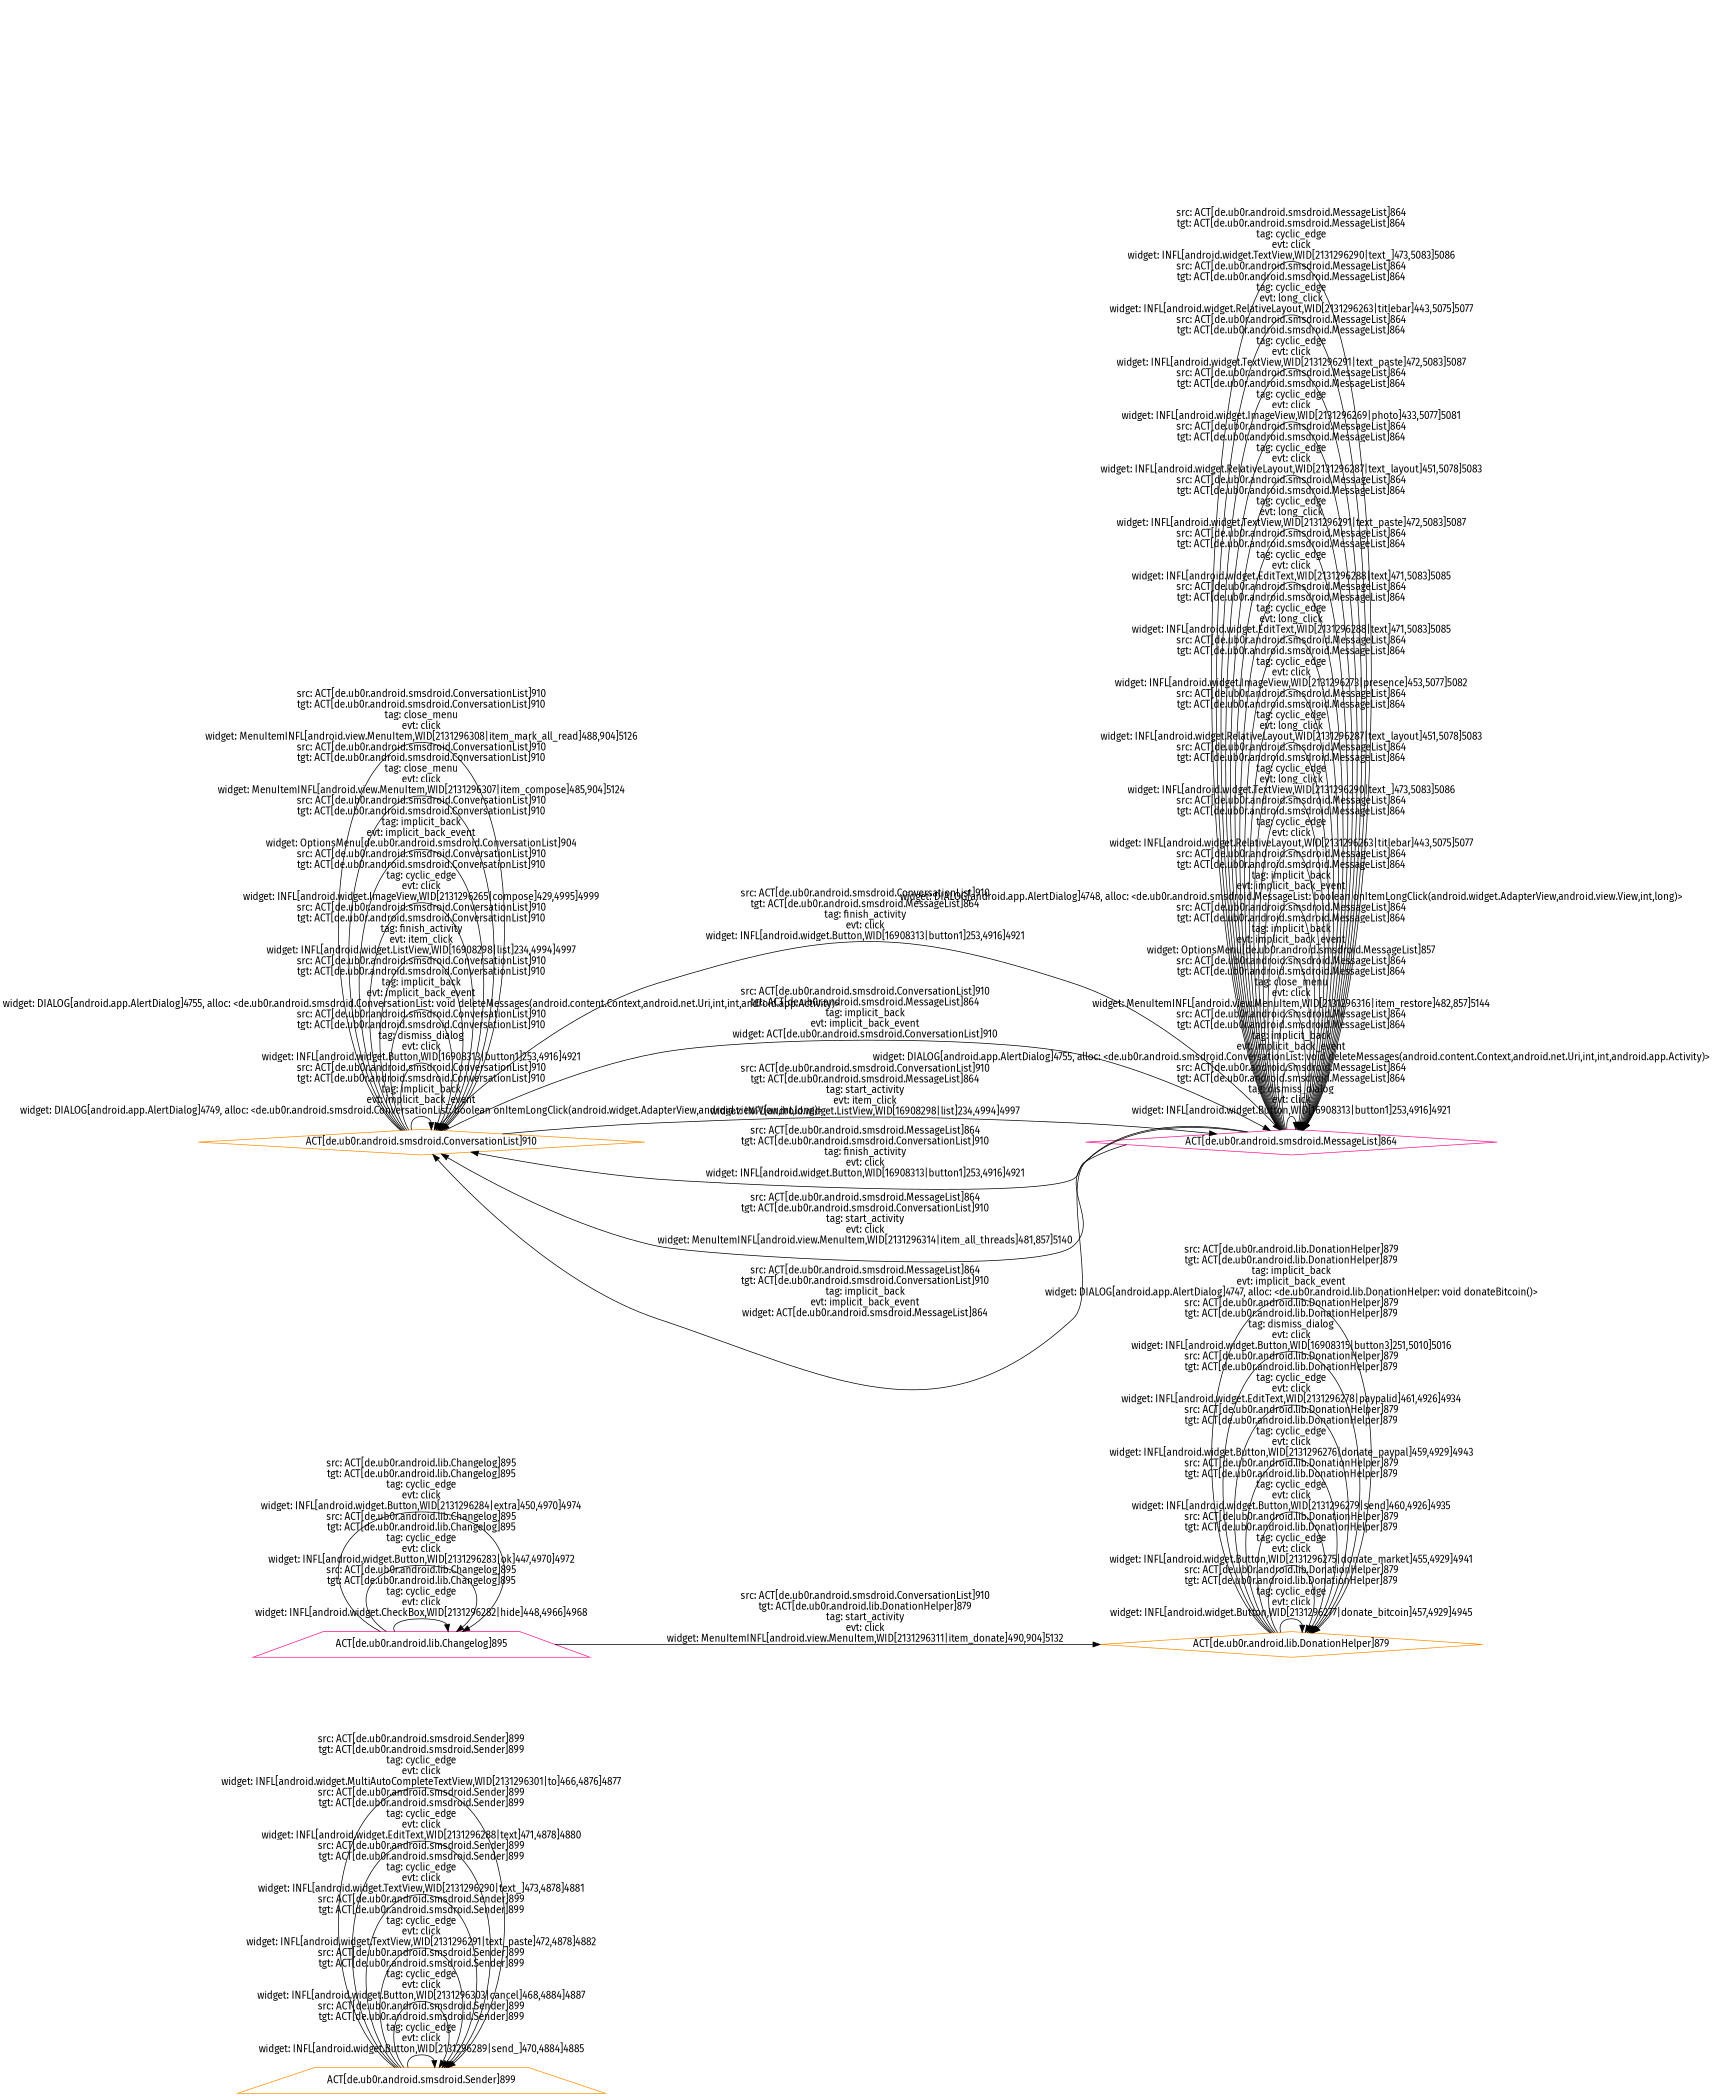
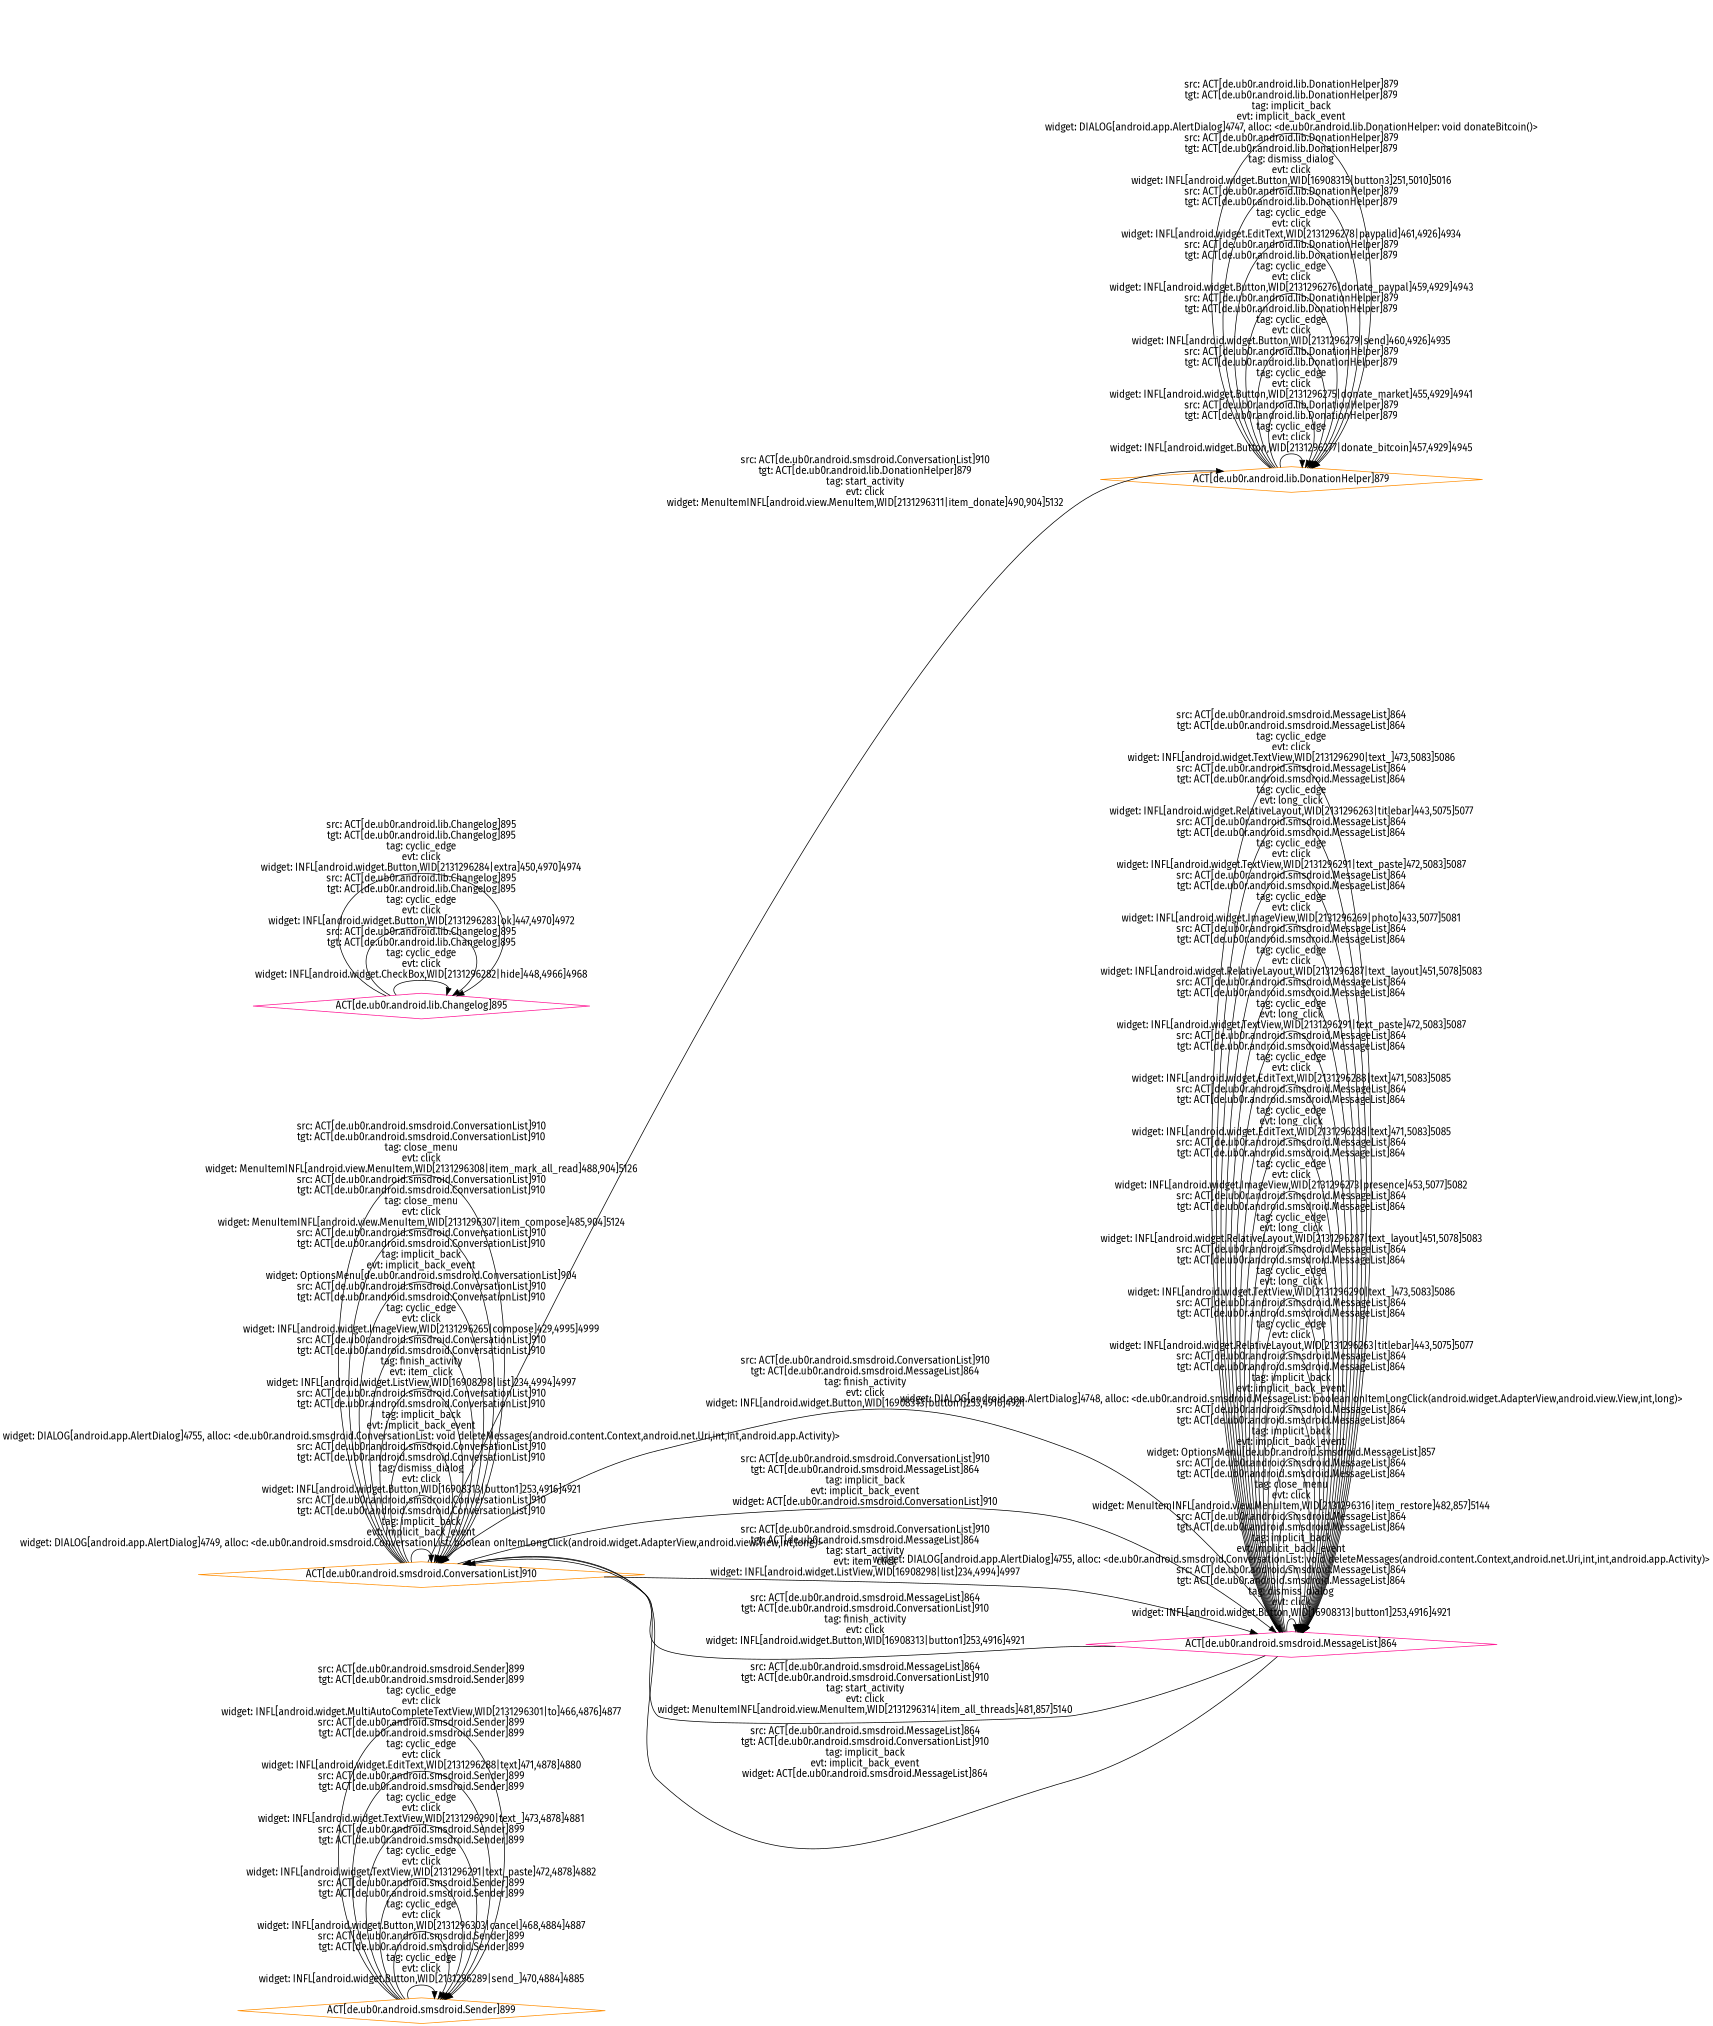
node "ACT[de.ub0r.android.lib.Changelog]895": shape trapezium -> diamond
edge "ACT[de.ub0r.android.lib.Changelog]895" -> "ACT[de.ub0r.android.lib.DonationHelper]879": now "ACT[de.ub0r.android.smsdroid.ConversationList]910" -> "ACT[de.ub0r.android.lib.DonationHelper]879"
node "ACT[de.ub0r.android.smsdroid.Sender]899": shape trapezium -> diamond
